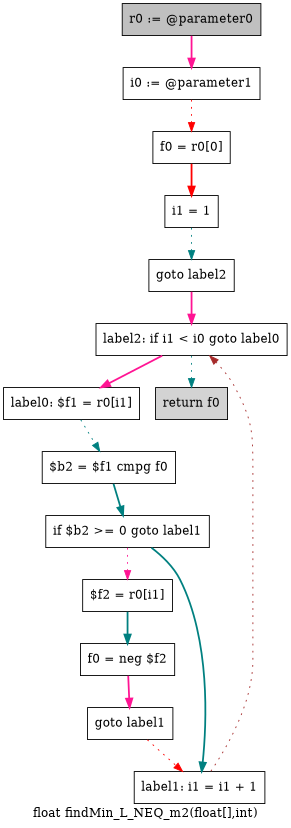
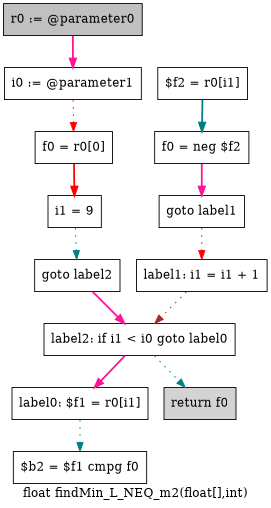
node "i1 = 1": label "i1 = 1" -> "i1 = 9"
node "if $b2 >= 0 goto label1": removed
